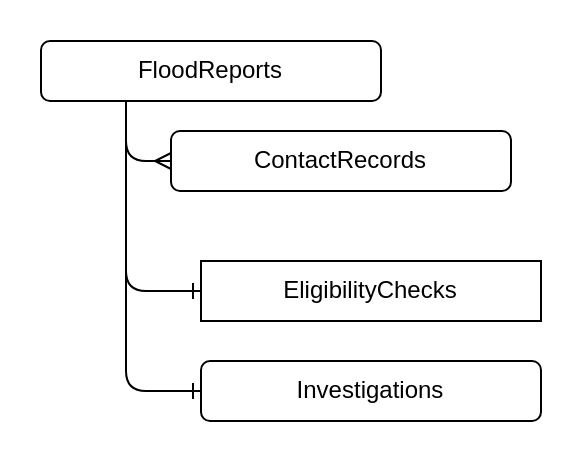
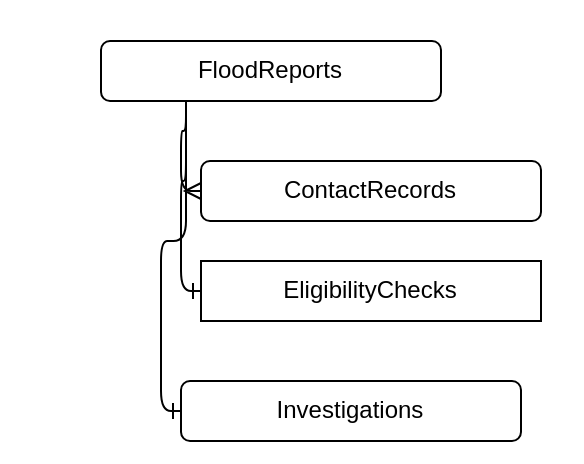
node "FloodReports": moved (211, 71) -> (271, 71)
node "ContactRecords": moved (341, 161) -> (371, 191)
node "Investigations": moved (371, 391) -> (351, 411)
